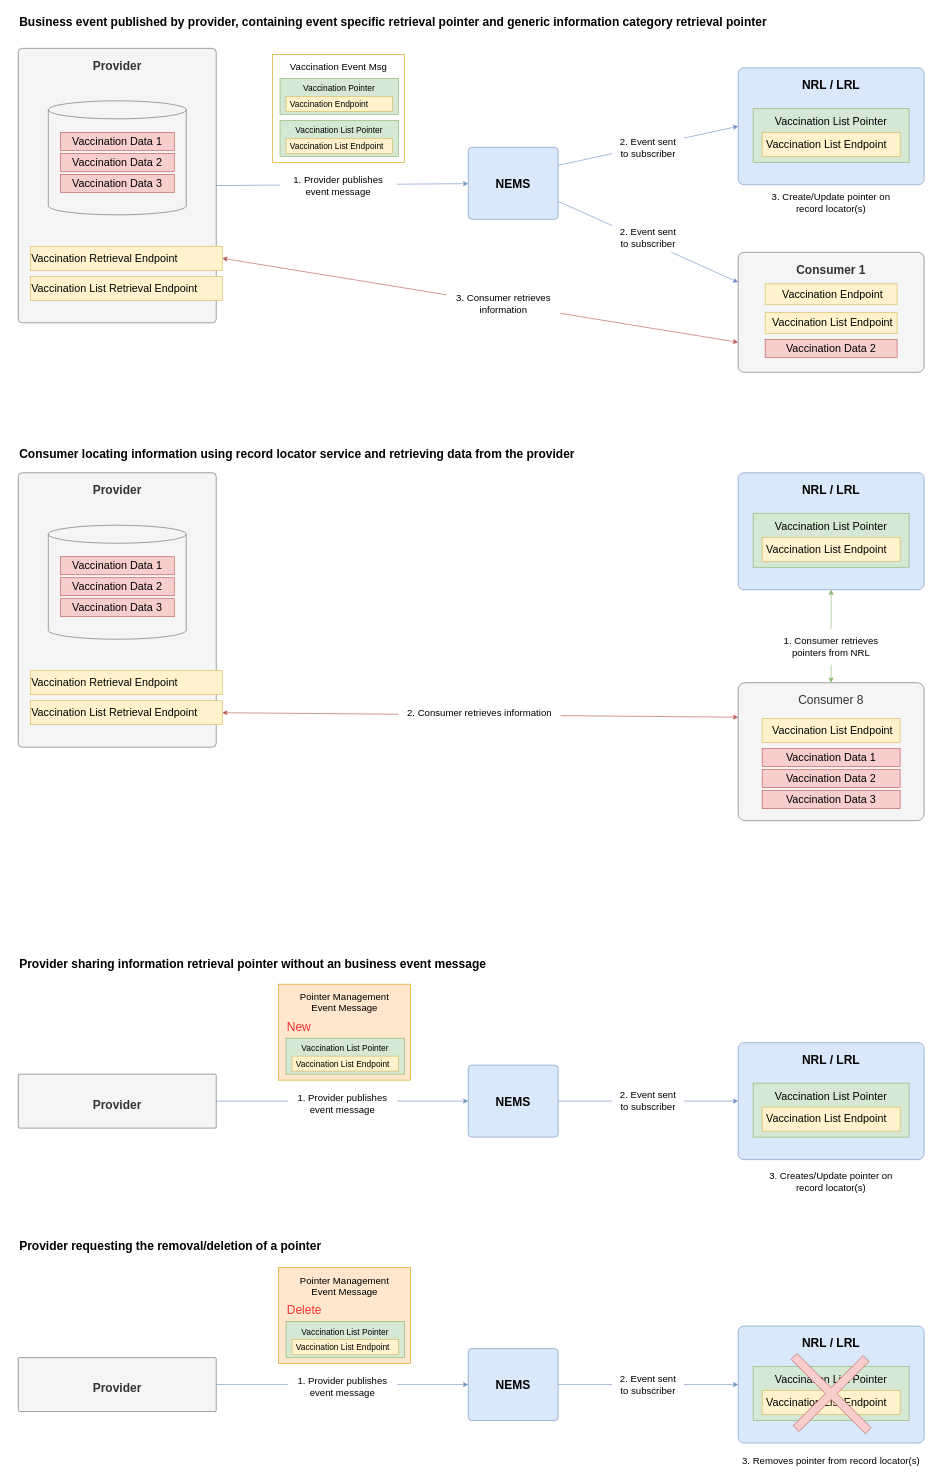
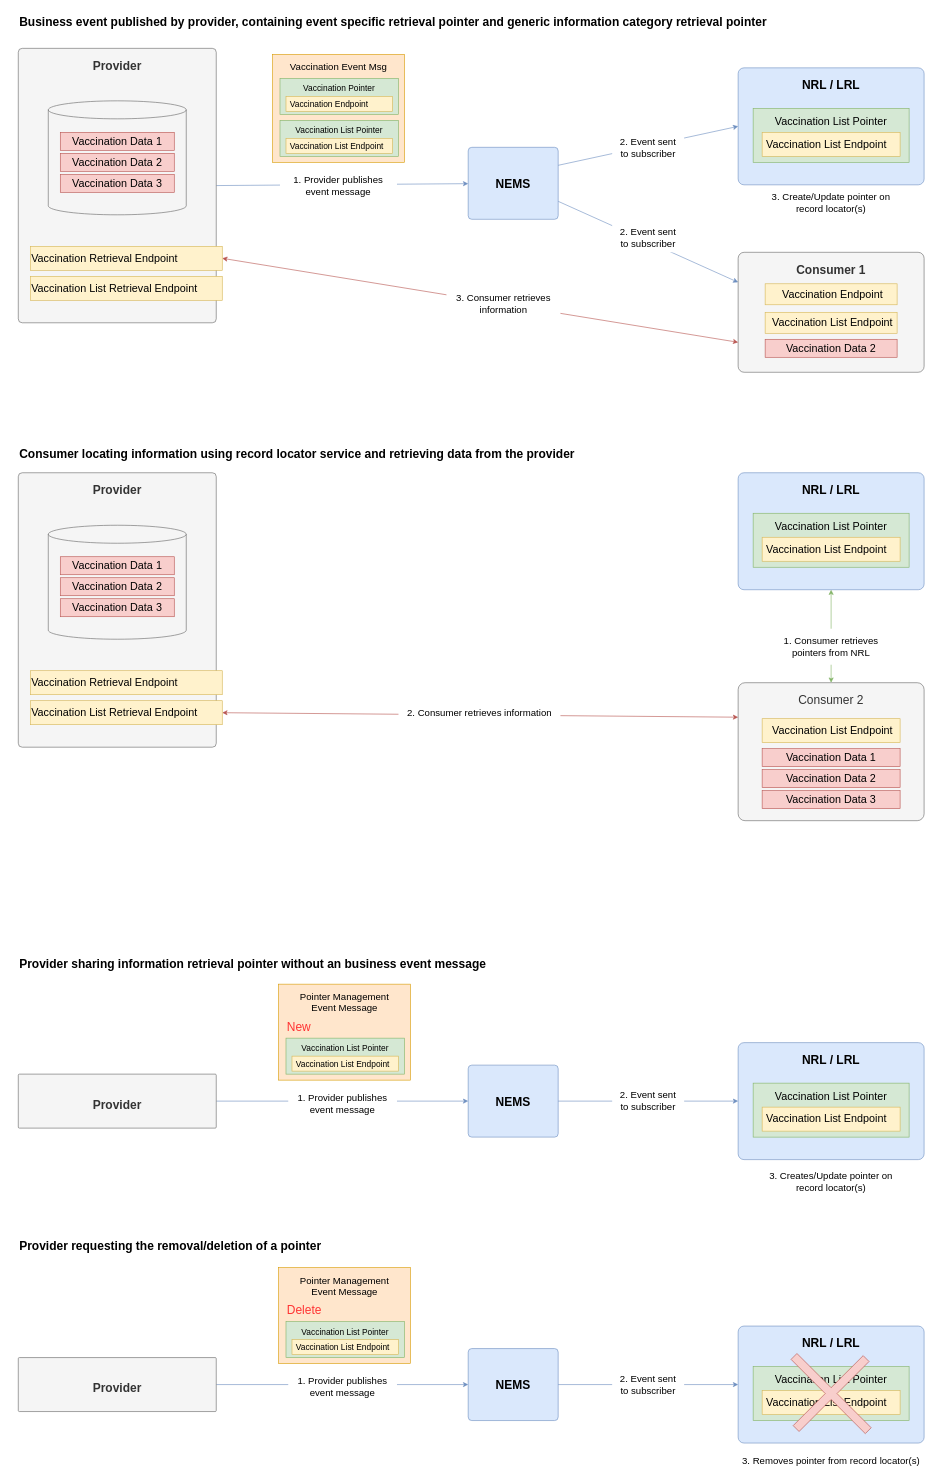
node "Vaccination Event Msg": fillcolor #ffffff -> #ffe6cc
node "Consumer 8": label "Consumer 8" -> "Consumer 2"
